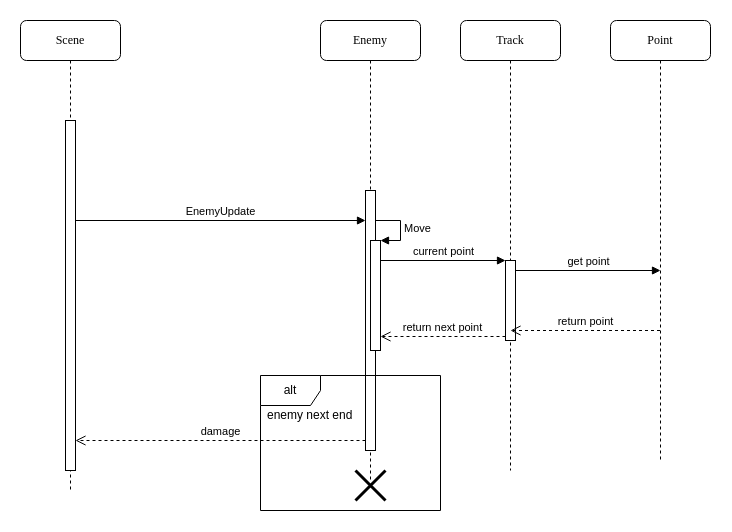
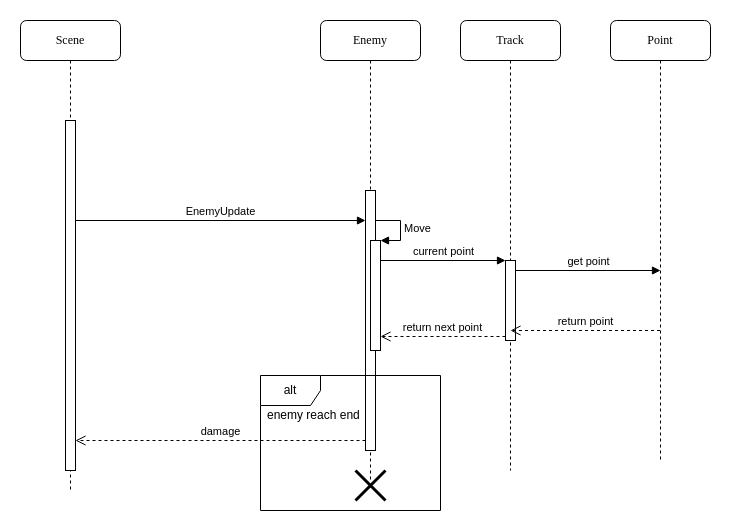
node "enemy next end": label "enemy next end" -> "enemy reach end"
